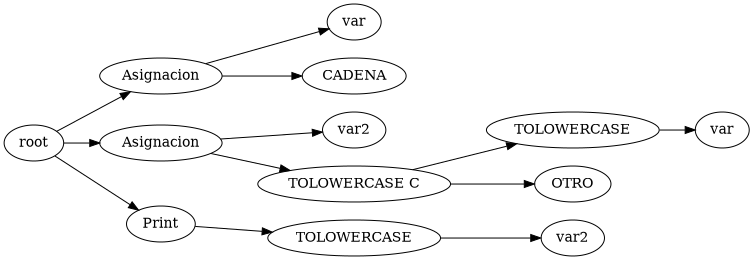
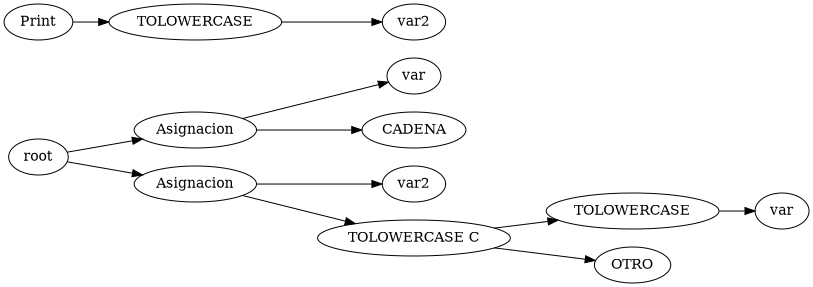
edge "root" -> "Print": removed
